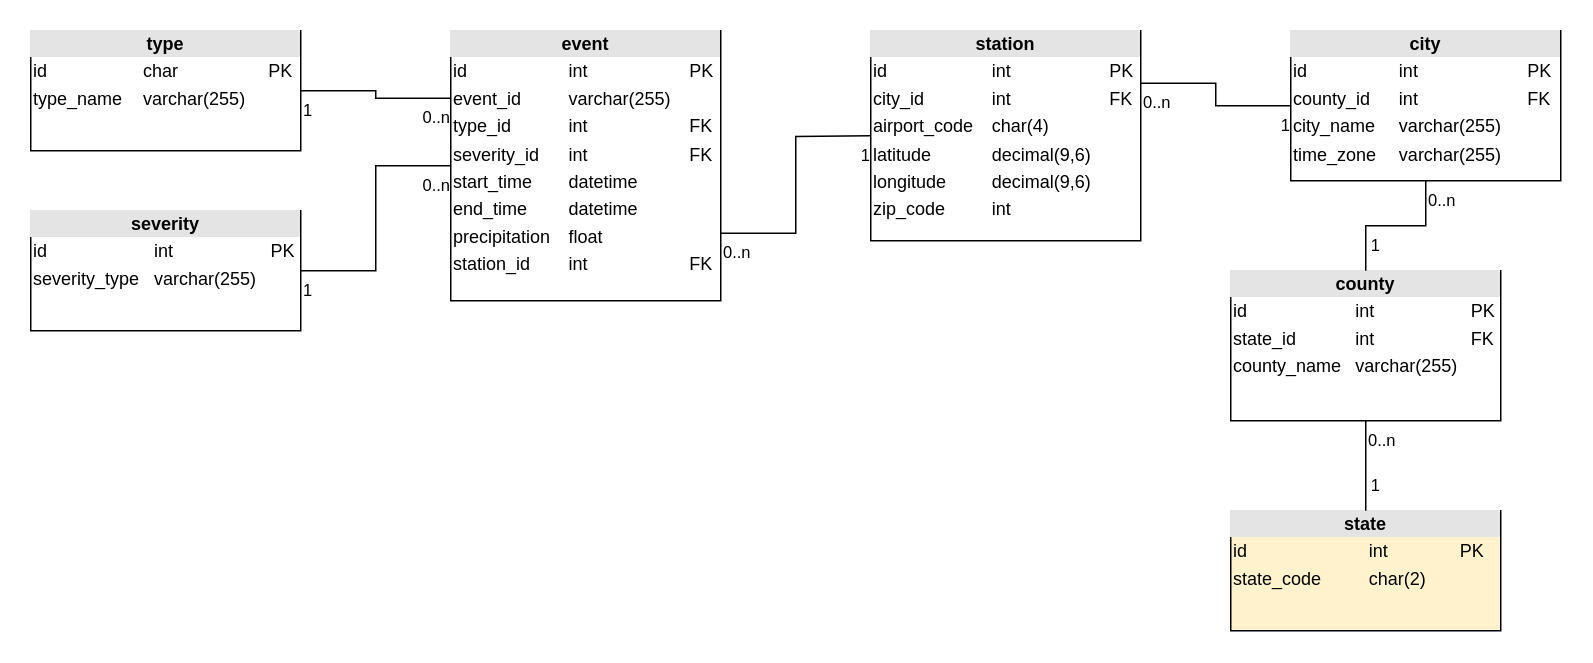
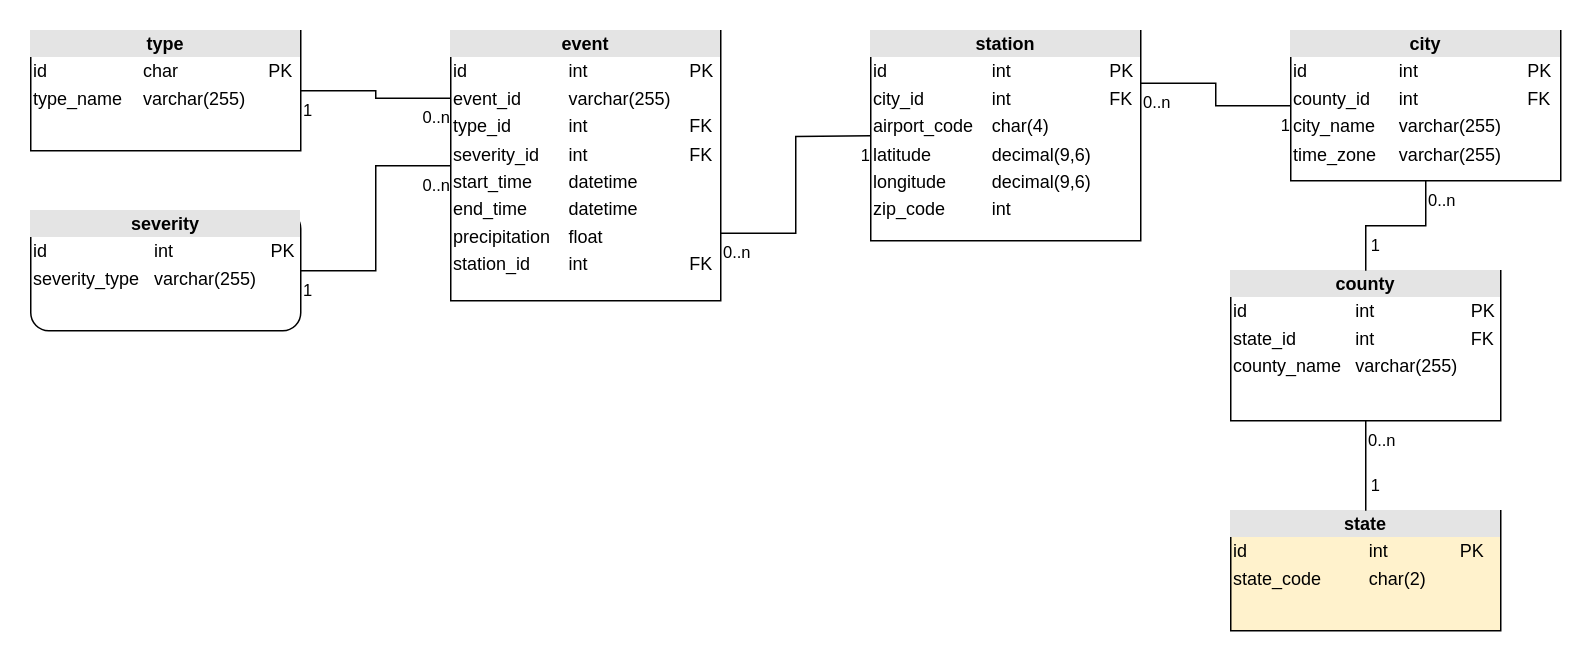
node "severity id int PK severity_type varchar(255)": shape rectangle -> rounded rectangle
